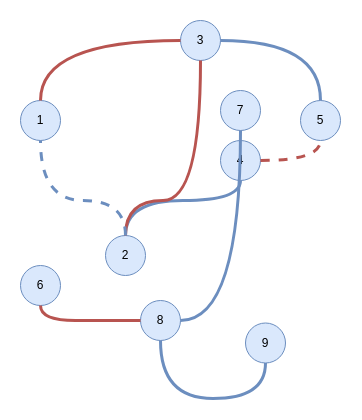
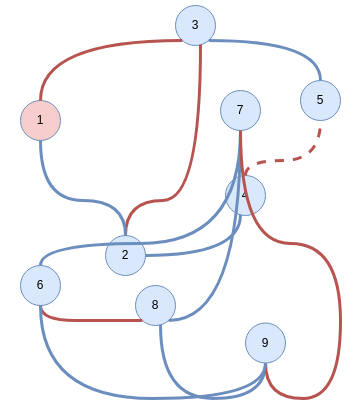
node "3": moved (201, 41) -> (196, 26)
node "1": fillcolor #dae8fc -> #f8cecc
node "5": moved (321, 121) -> (321, 101)
node "4": moved (241, 161) -> (246, 196)
edge "1" -- "2": style dashed -> solid
edge "7" -- "6": added
edge "7" -- "9": added
node "8": moved (161, 321) -> (156, 306)
edge "6" -- "9": added
